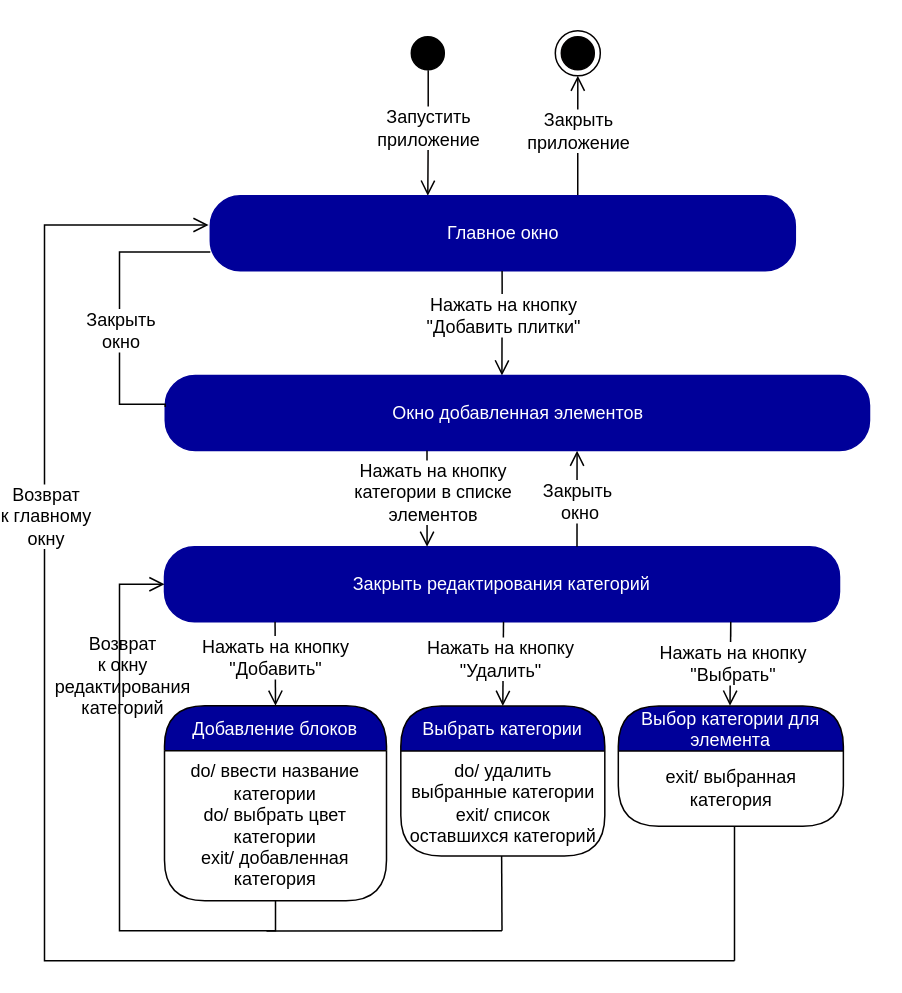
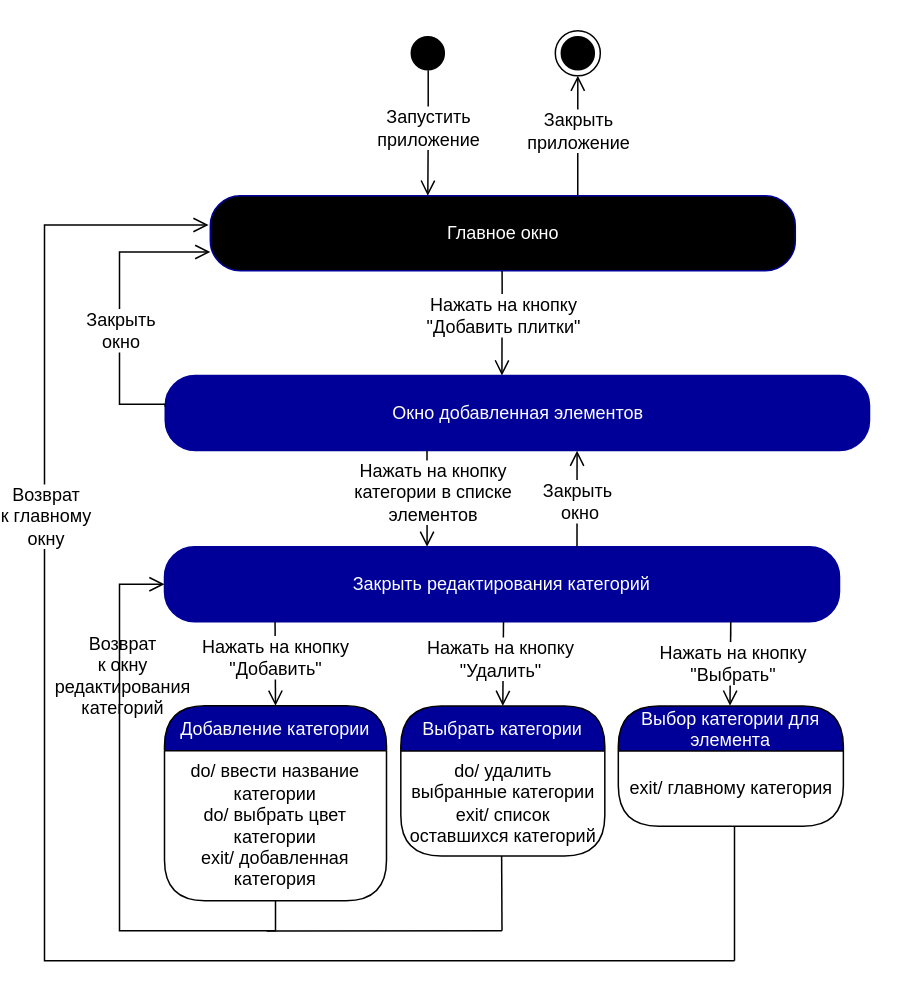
node "Главное окно": fillcolor #000099 -> #000000
edge "Главное окно" -- "Окно добавленная элементов": arrowhead none -> open
node "Добавление блоков": label "Добавление блоков" -> "Добавление категории"
node "exit/ выбранная категория": label "exit/ выбранная категория" -> "exit/ главному категория"
node "exit/ список добавленных блоков": label "exit/ список добавленных блоков" -> "exit/ список категорий блоков"
